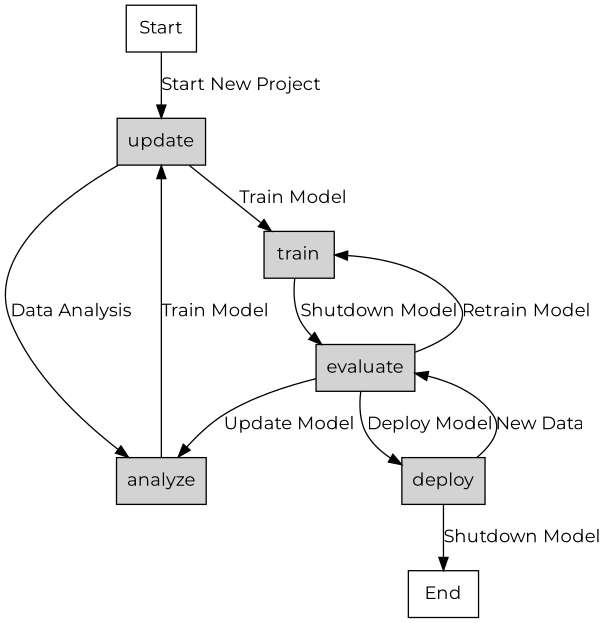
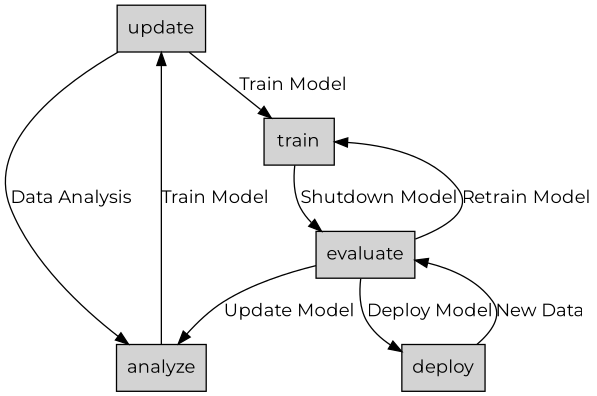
node "Start": removed
node "End": removed
